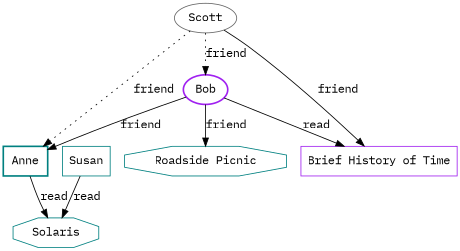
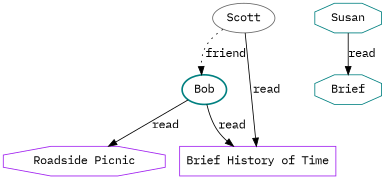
node "Bob": color purple -> teal
edge "Scott" -> "Brief History of Time": label "friend" -> "read"
edge "Bob" -> "Roadside Picnic": label "friend" -> "read"
node "Anne": removed
node "Susan": shape box -> octagon
node "Roadside Picnic": color teal -> purple
node "Solaris": label "Solaris" -> "Brief"
